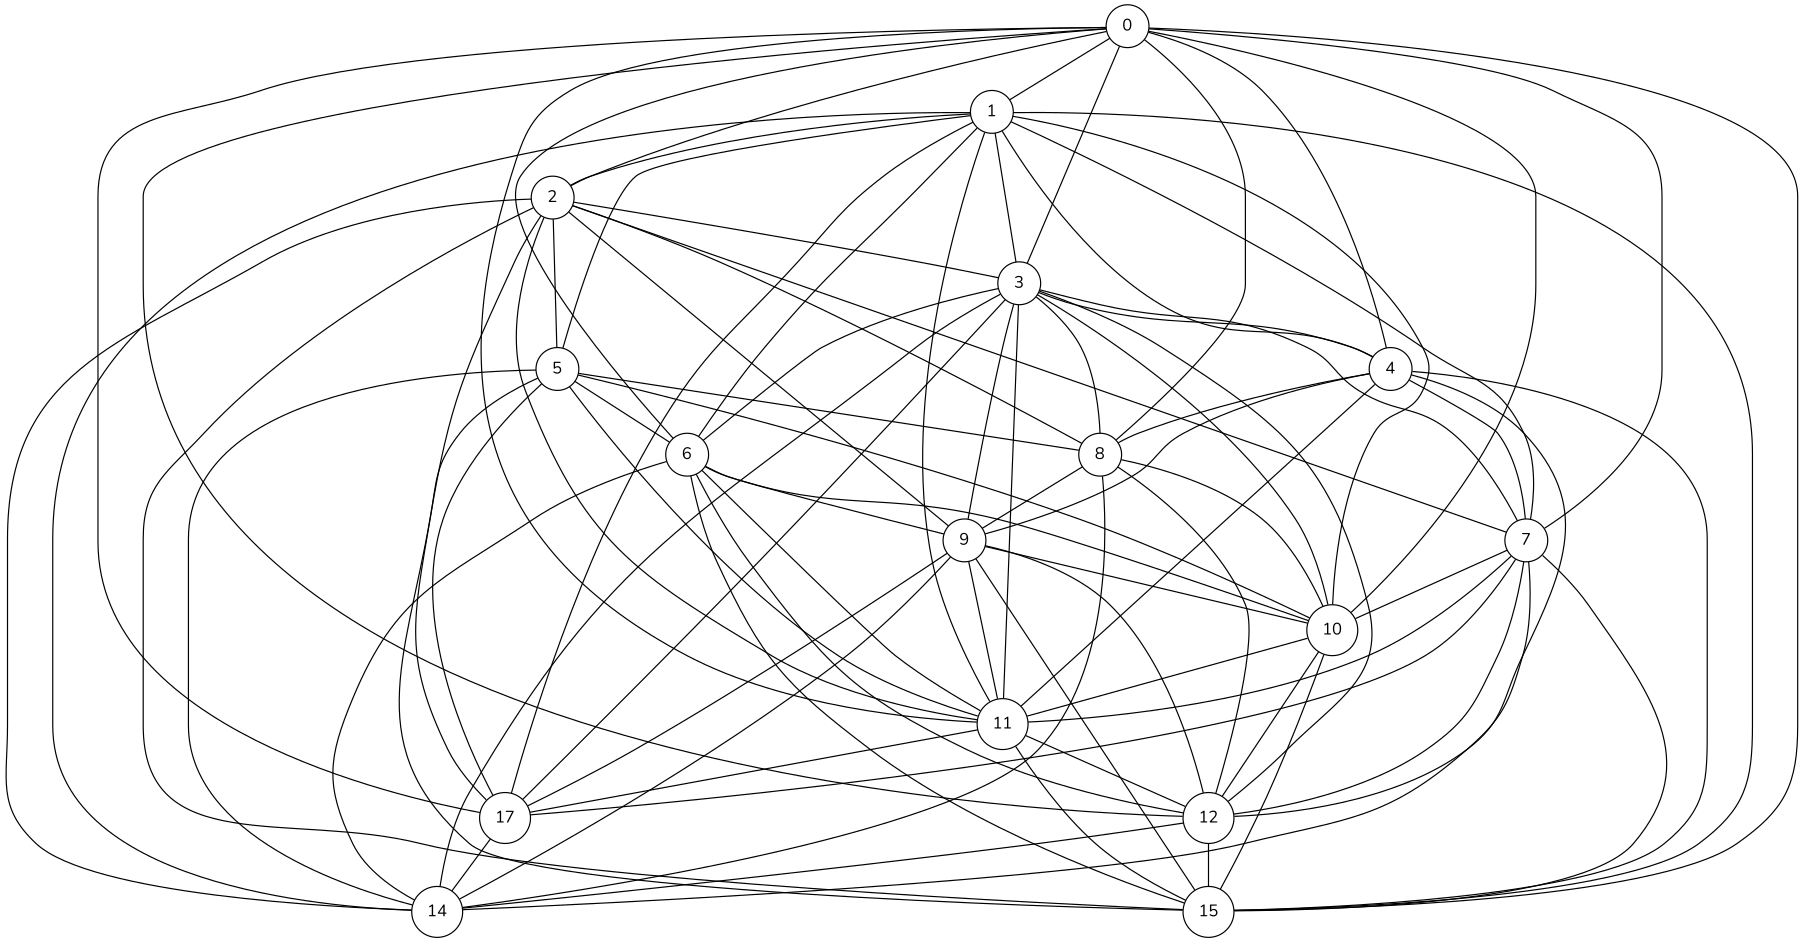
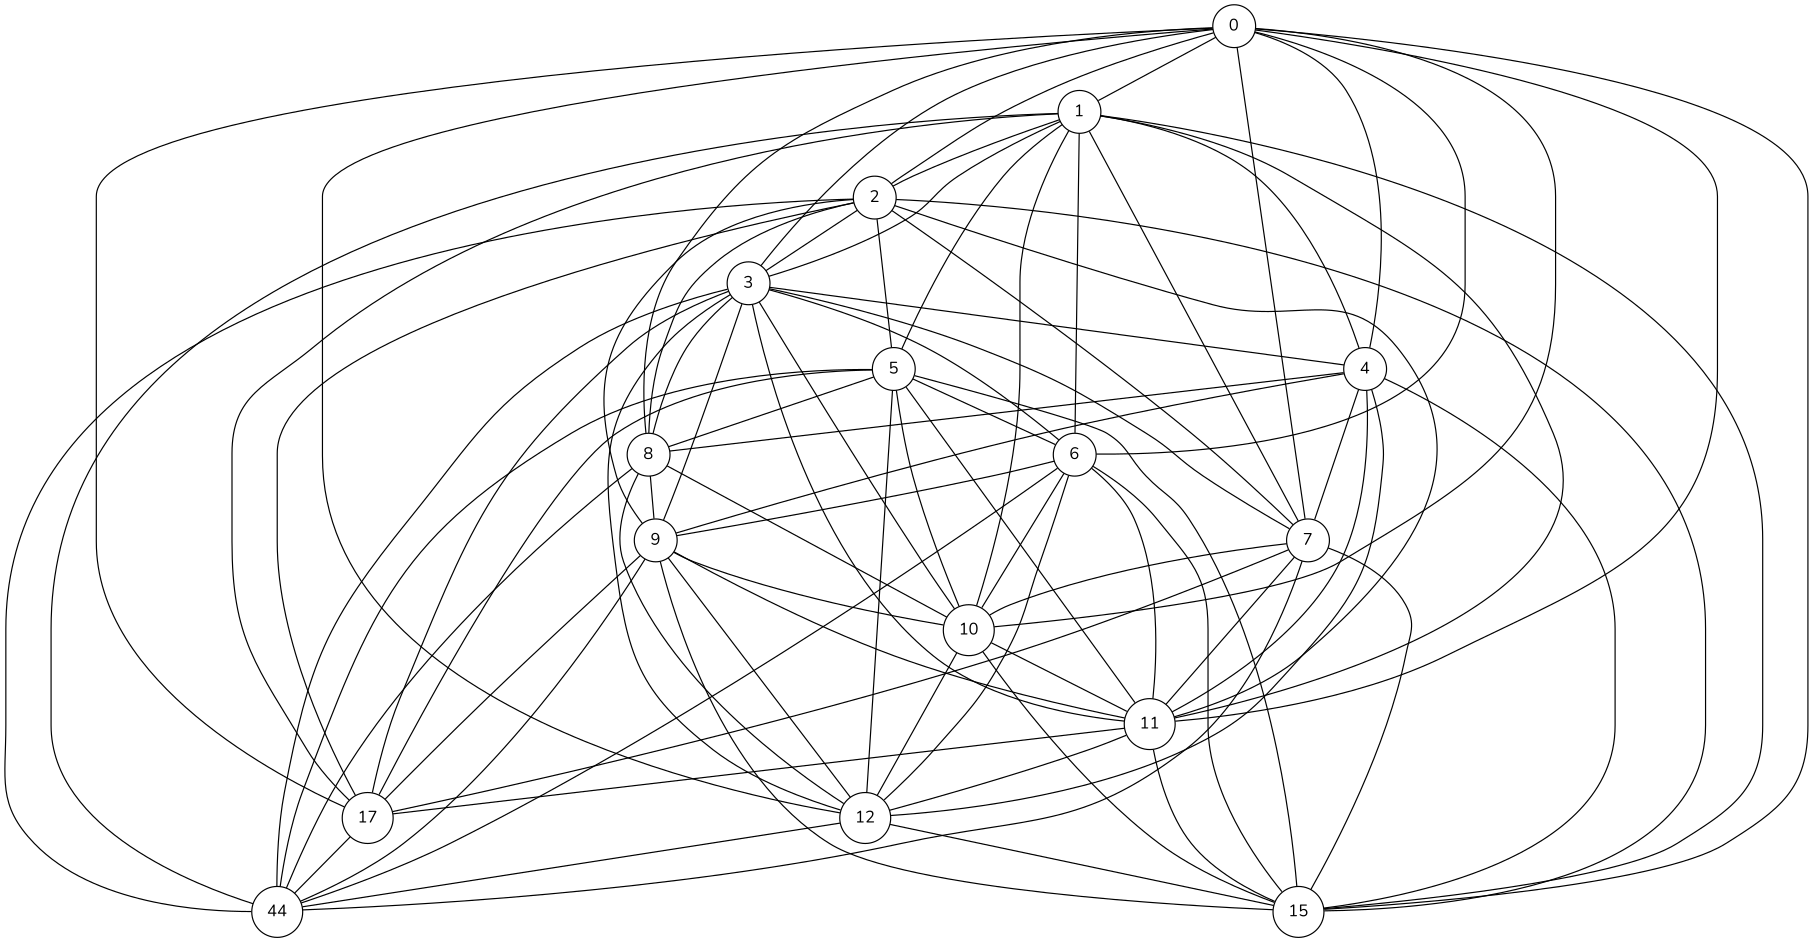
edge "7" -- "12": now "5" -- "12"
node "14": label "14" -> "44"
